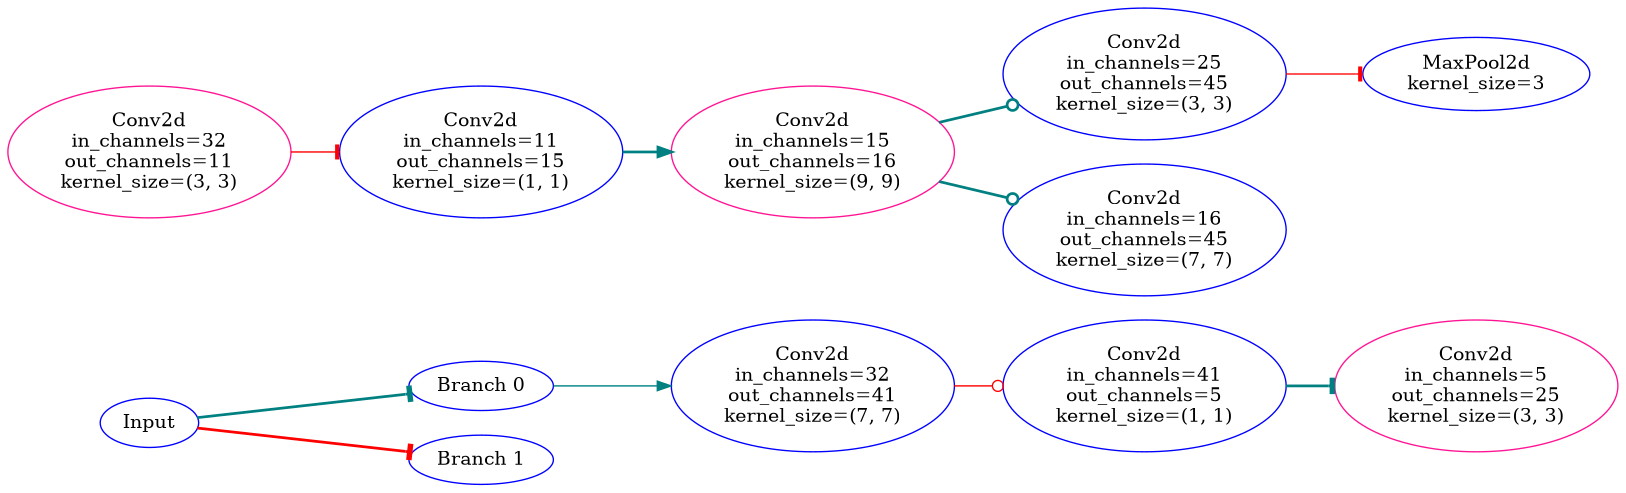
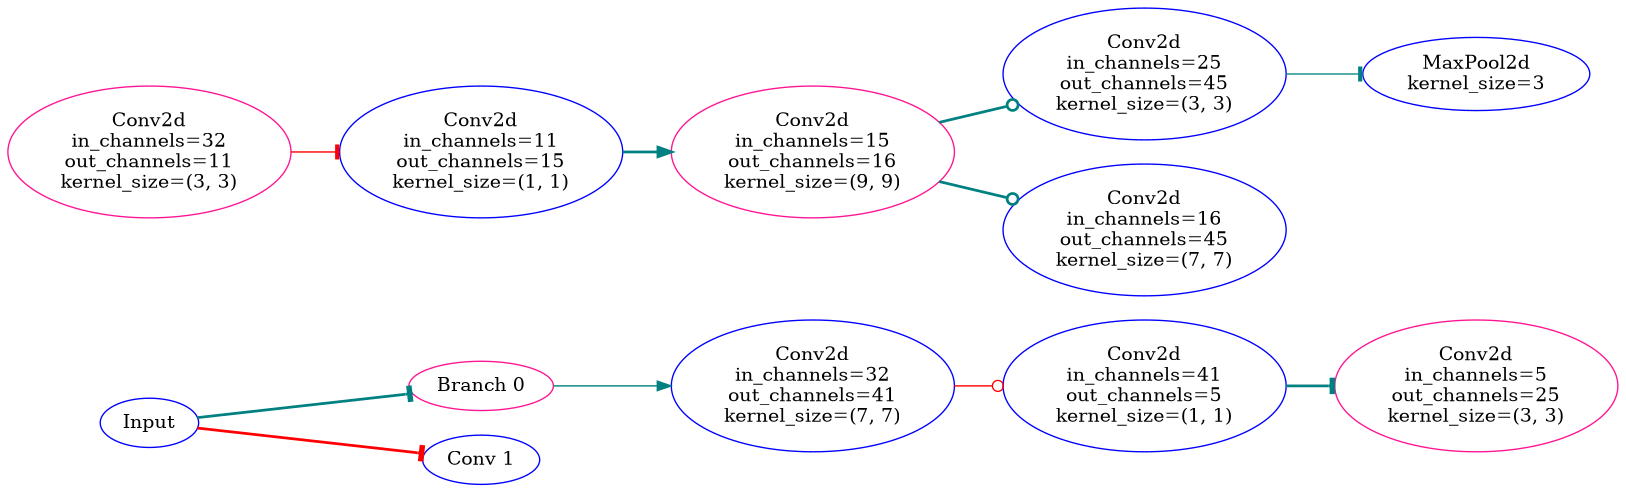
edge "Conv2d in_channels=25 out_channels=45 kernel_size=(3, 3)" -> "MaxPool2d kernel_size=3": color red -> teal
node "Branch 0": color blue -> deeppink
node "Branch 1": label "Branch 1" -> "Conv 1"
